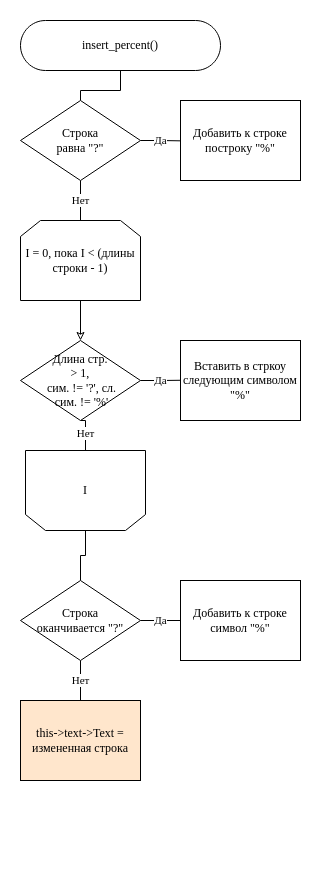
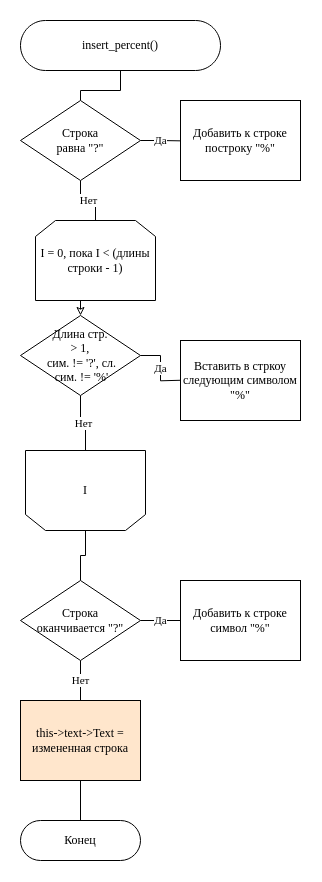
node "I = 0, пока I < (длины строки - 1)": moved (81, 261) -> (96, 261)
node "Длина стр. > 1, сим. != '?', сл. сим. != '%'": moved (81, 381) -> (81, 356)
edge "this->text->Text = измененная строка" -- "Конец": added
node "Конец": added
